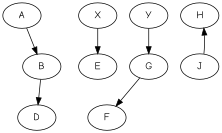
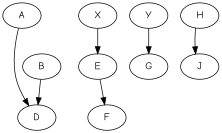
edge "A" -> "B": now "A" -> "D"
edge "J" -> "H": reversed
edge "G" -> "F": now "E" -> "F"
